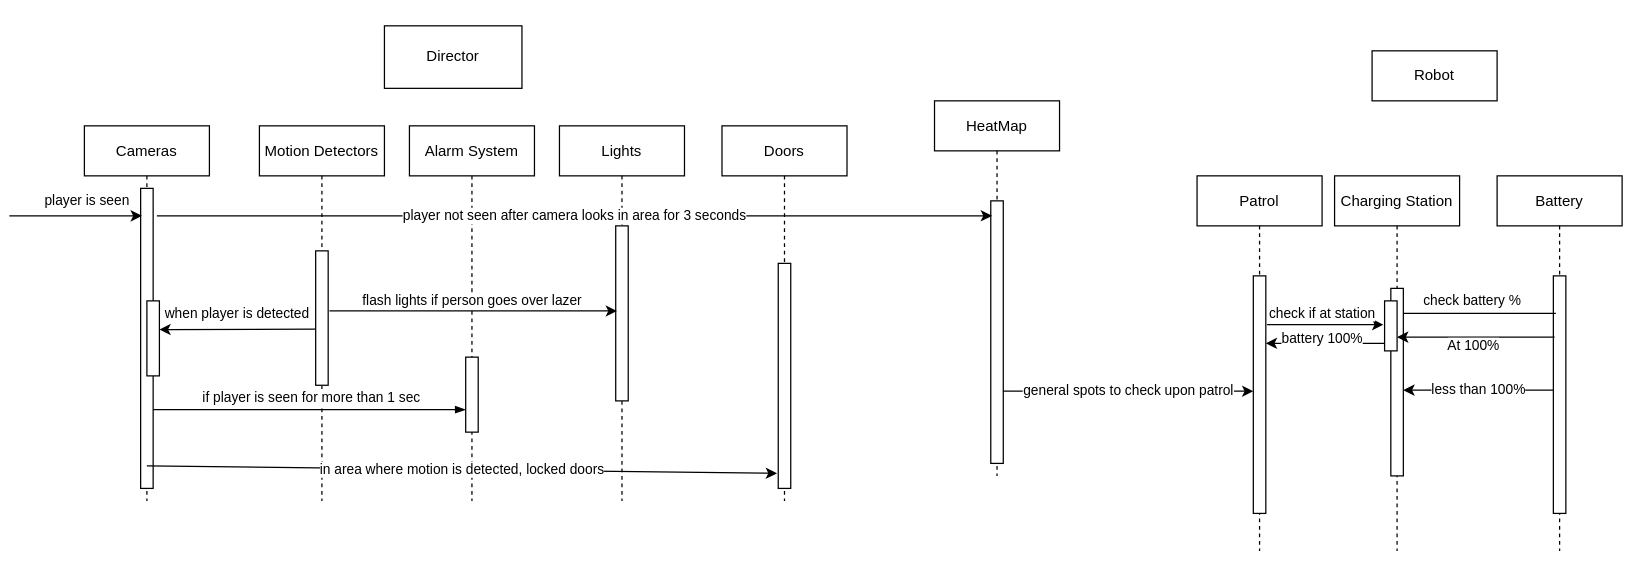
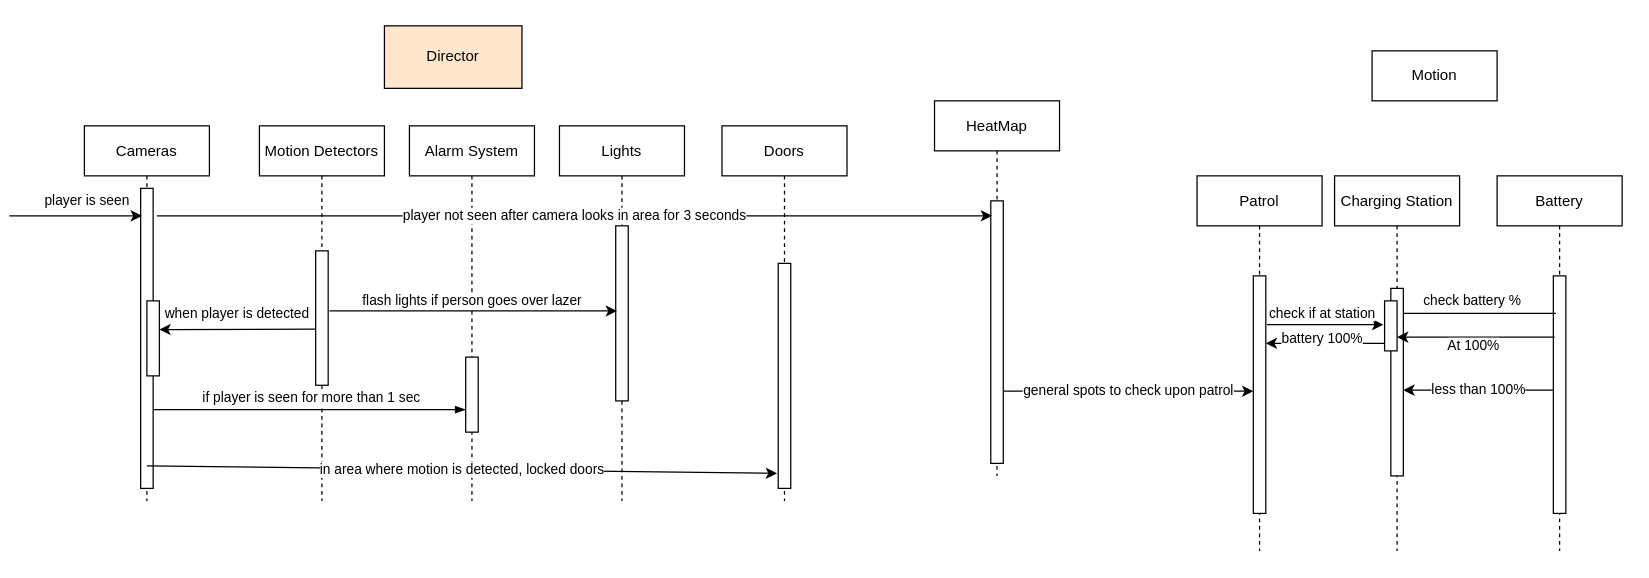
node "Director": fillcolor #ffffff -> #ffe6cc
node "Robot": label "Robot" -> "Motion"
